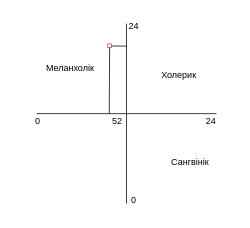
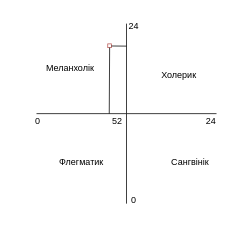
node "Флегматик": added
